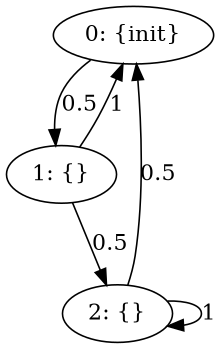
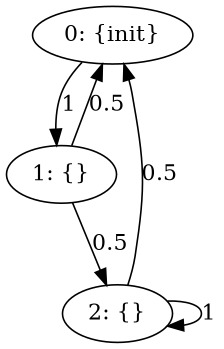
edge "0: {init}" -> "1: {}": label "0.5" -> "1"
edge "1: {}" -> "0: {init}": label "1" -> "0.5"
